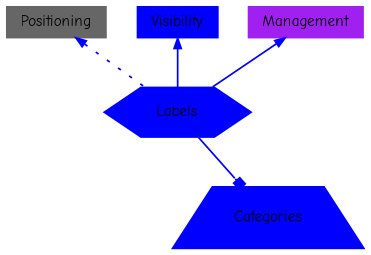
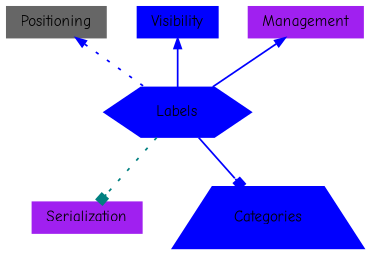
node "Serialization": added
